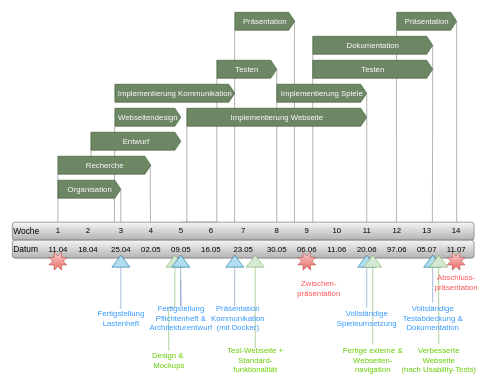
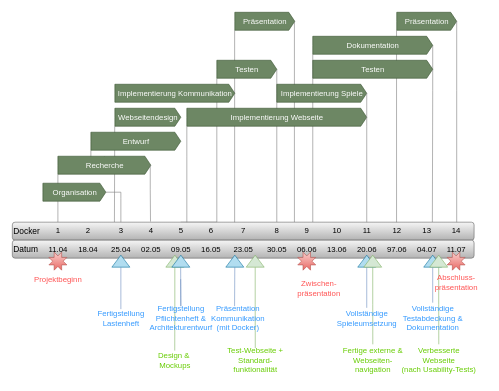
node "Organisation": moved (89, 189) -> (74, 192)
node "Woche": label "Woche" -> "Docker"
node "10 11.06": label "10 11.06" -> "10 13.06"
node "13 05.07": label "13 05.07" -> "13 04.07"
node "Projektbeginn": added
node "Design & Mockups": moved (169, 360) -> (175, 360)
